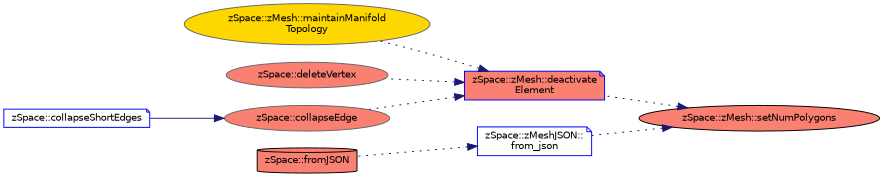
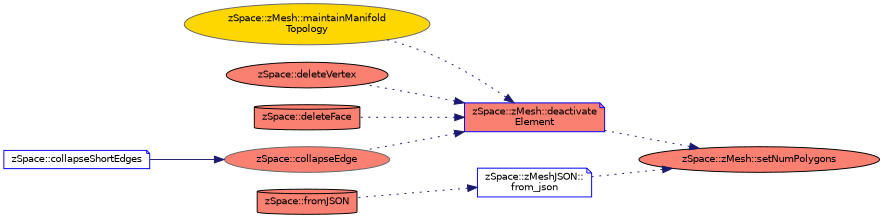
node "zSpace::deleteVertex": color gray40 -> black
node "zSpace::deleteFace": added
